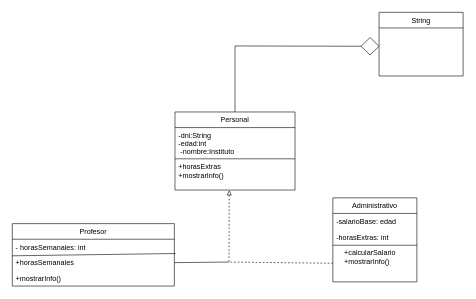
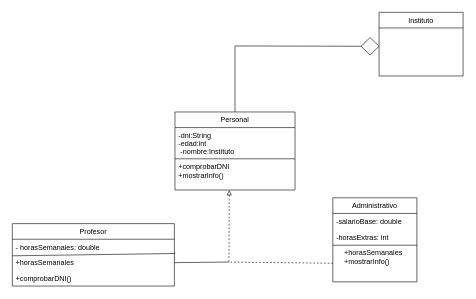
node "String": label "String" -> "Instituto"
node "+horasExtras +mostrarInfo()": label "+horasExtras +mostrarInfo()" -> "+comprobarDNI +mostrarInfo()"
node "-salarioBase: edad": label "-salarioBase: edad" -> "-salarioBase: double"
node "- horasSemanales: int": label "- horasSemanales: int" -> "- horasSemanales: double"
node "+calcularSalario +mostrarInfo()": label "+calcularSalario +mostrarInfo()" -> "+horasSemanales +mostrarInfo()"
node "+mostrarInfo()": label "+mostrarInfo()" -> "+comprobarDNI()"
